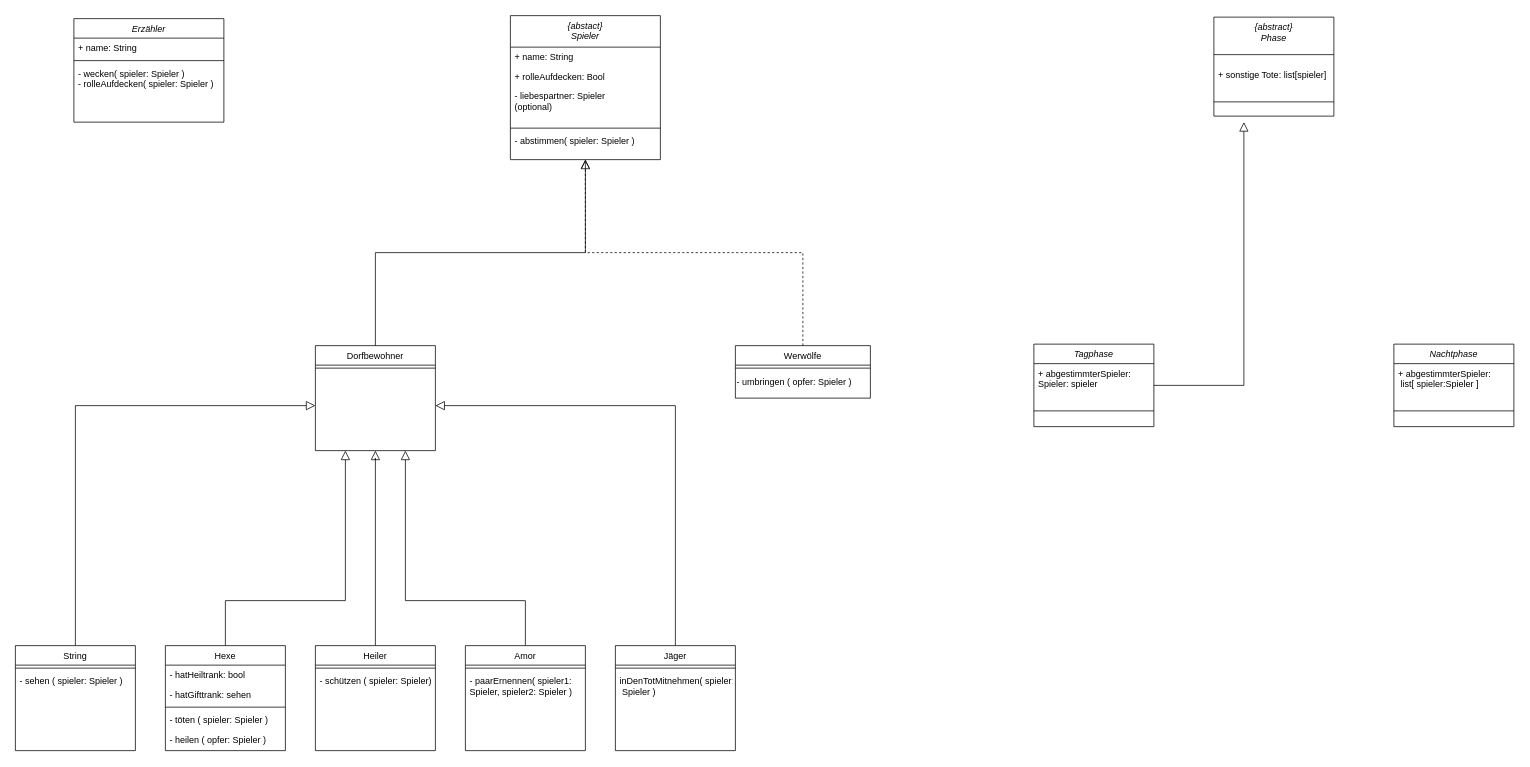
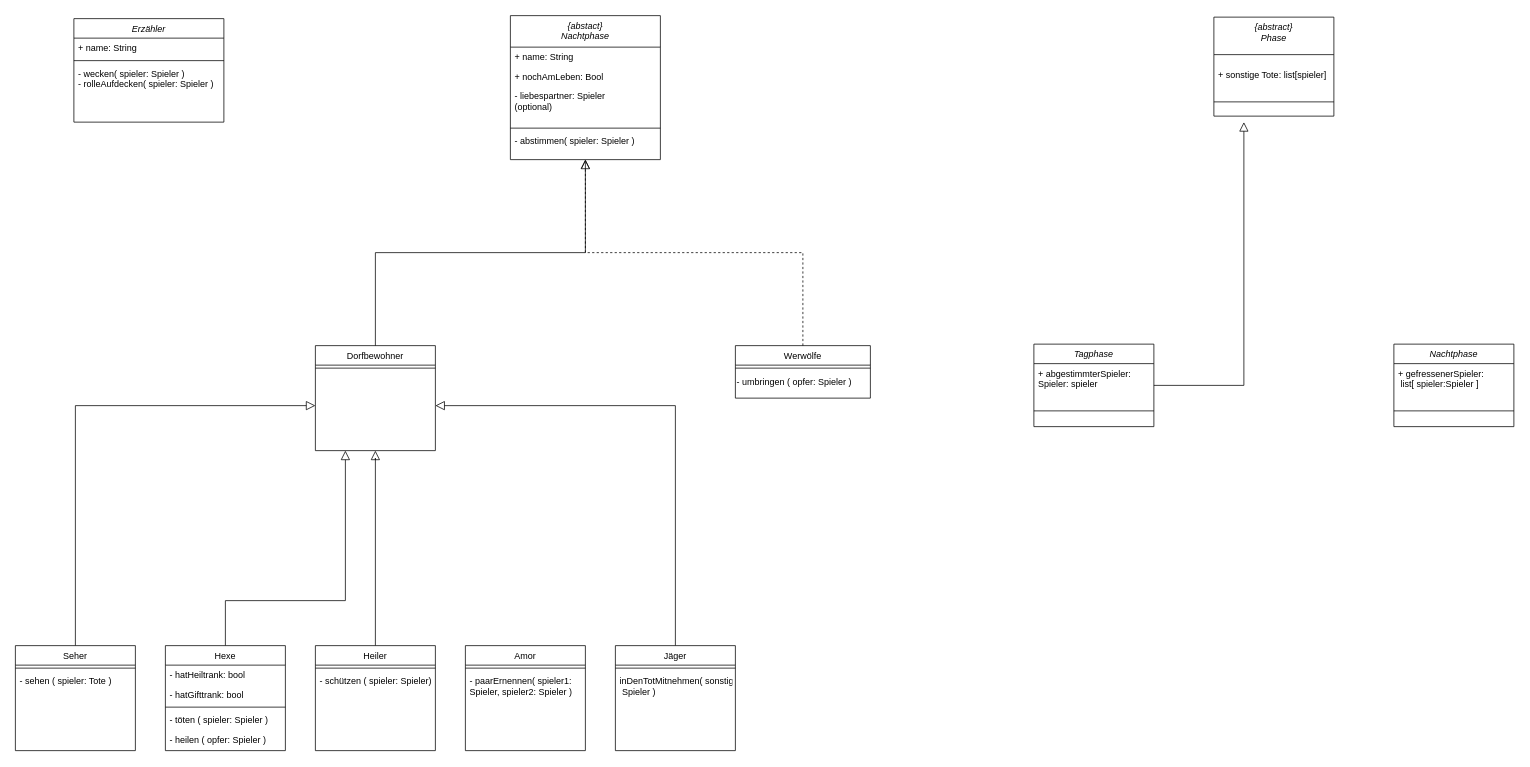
node "{abstact} Spieler": label "{abstact} Spieler" -> "{abstact} Nachtphase"
node "+ rolleAufdecken: Bool": label "+ rolleAufdecken: Bool" -> "+ nochAmLeben: Bool"
node "+ abgestimmterSpieler: list[ spieler:Spieler ]": label "+ abgestimmterSpieler: list[ spieler:Spieler ]" -> "+ gefressenerSpieler: list[ spieler:Spieler ]"
edge "Amor" -> "Dorfbewohner": removed
node "String": label "String" -> "Seher"
node "- sehen ( spieler: Spieler )": label "- sehen ( spieler: Spieler )" -> "- sehen ( spieler: Tote )"
node "inDenTotMitnehmen( spieler: Spieler )": label "inDenTotMitnehmen( spieler: Spieler )" -> "inDenTotMitnehmen( sonstige: Spieler )"
node "- hatGifttrank: sehen": label "- hatGifttrank: sehen" -> "- hatGifttrank: bool"
